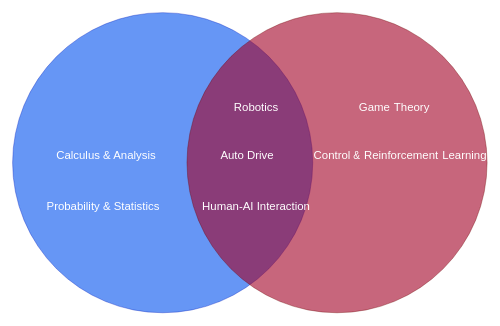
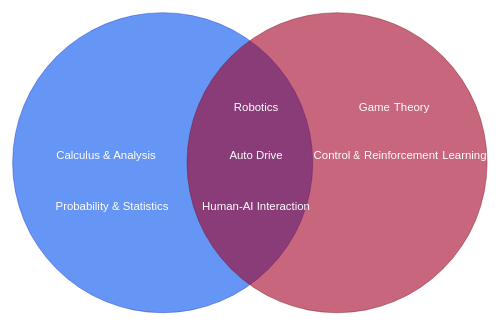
node "Auto Drive": moved (247, 155) -> (256, 155)
node "Probability & Statistics": moved (103, 205) -> (112, 205)
